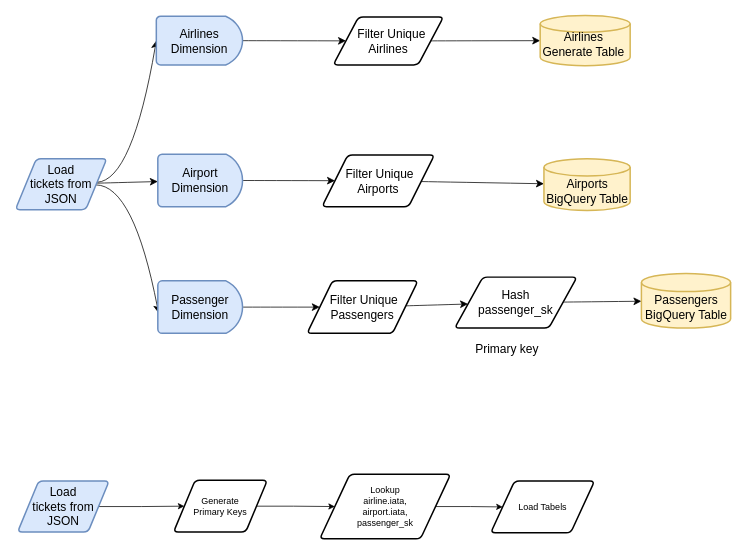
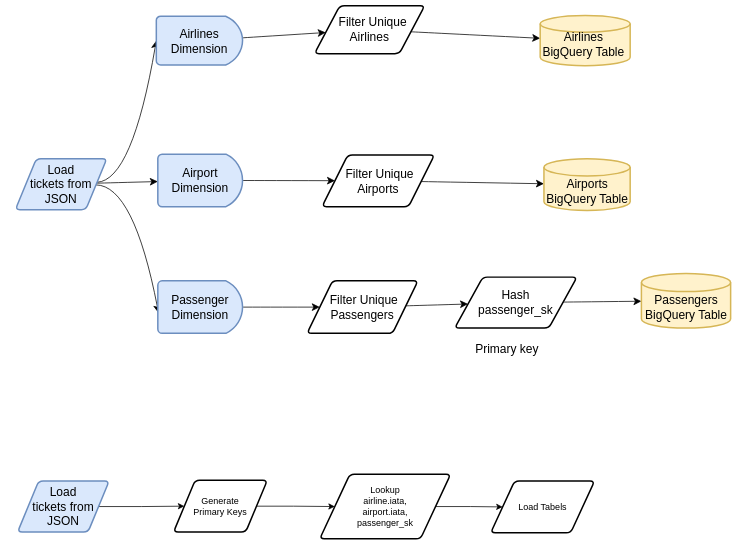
node "Filter Unique Airlines": moved (389, 41) -> (370, 30)
node "Airlines Generate Table": label "Airlines Generate Table" -> "Airlines BigQuery Table"
